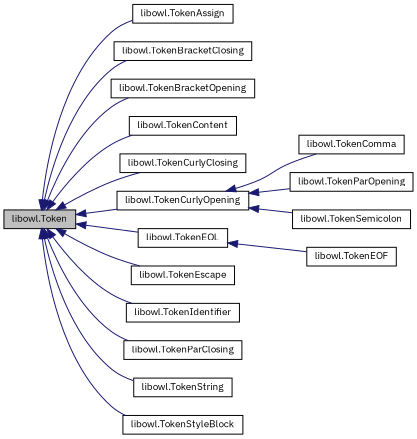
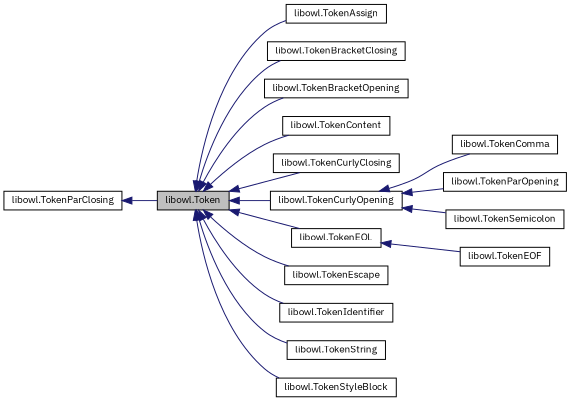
edge "libowl.TokenParClosing" -> "libowl.Token": reversed
